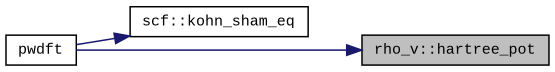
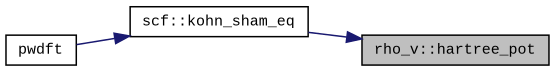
edge "pwdft" -> "rho_v::hartree_pot": now "scf::kohn_sham_eq" -> "rho_v::hartree_pot"
